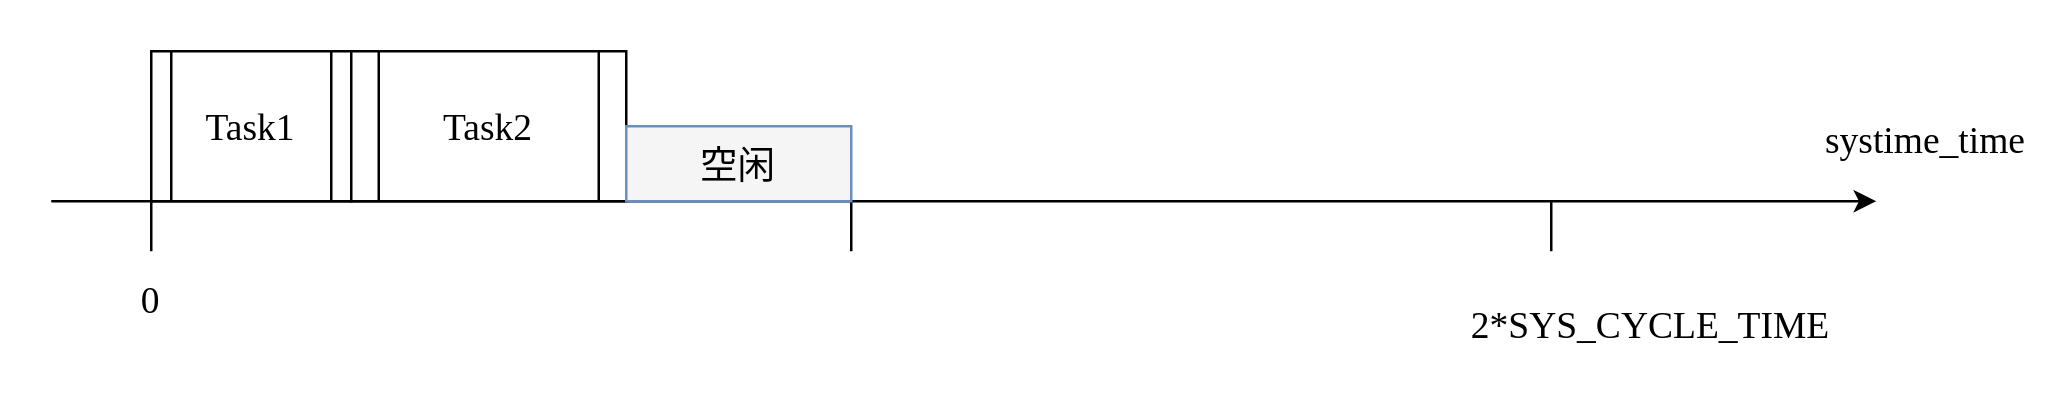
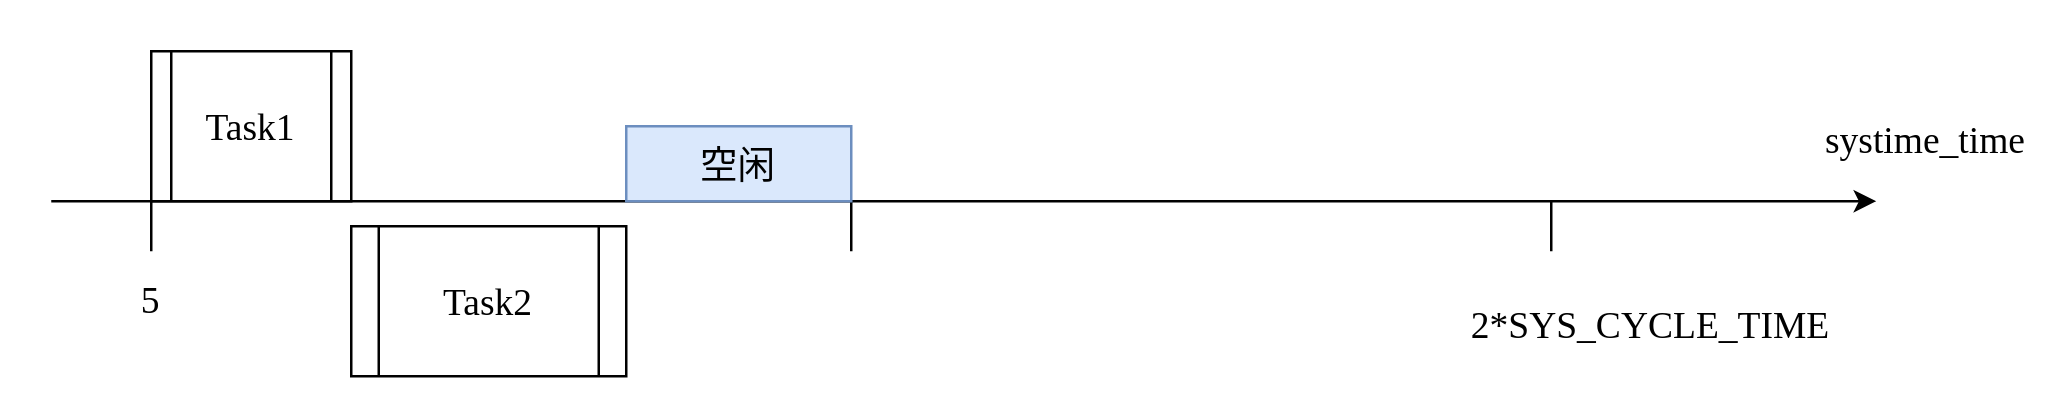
node "Task2": moved (489, 126) -> (489, 301)
node "空闲": fillcolor #f5f5f5 -> #dae8fc
node "0": label "0" -> "5"
